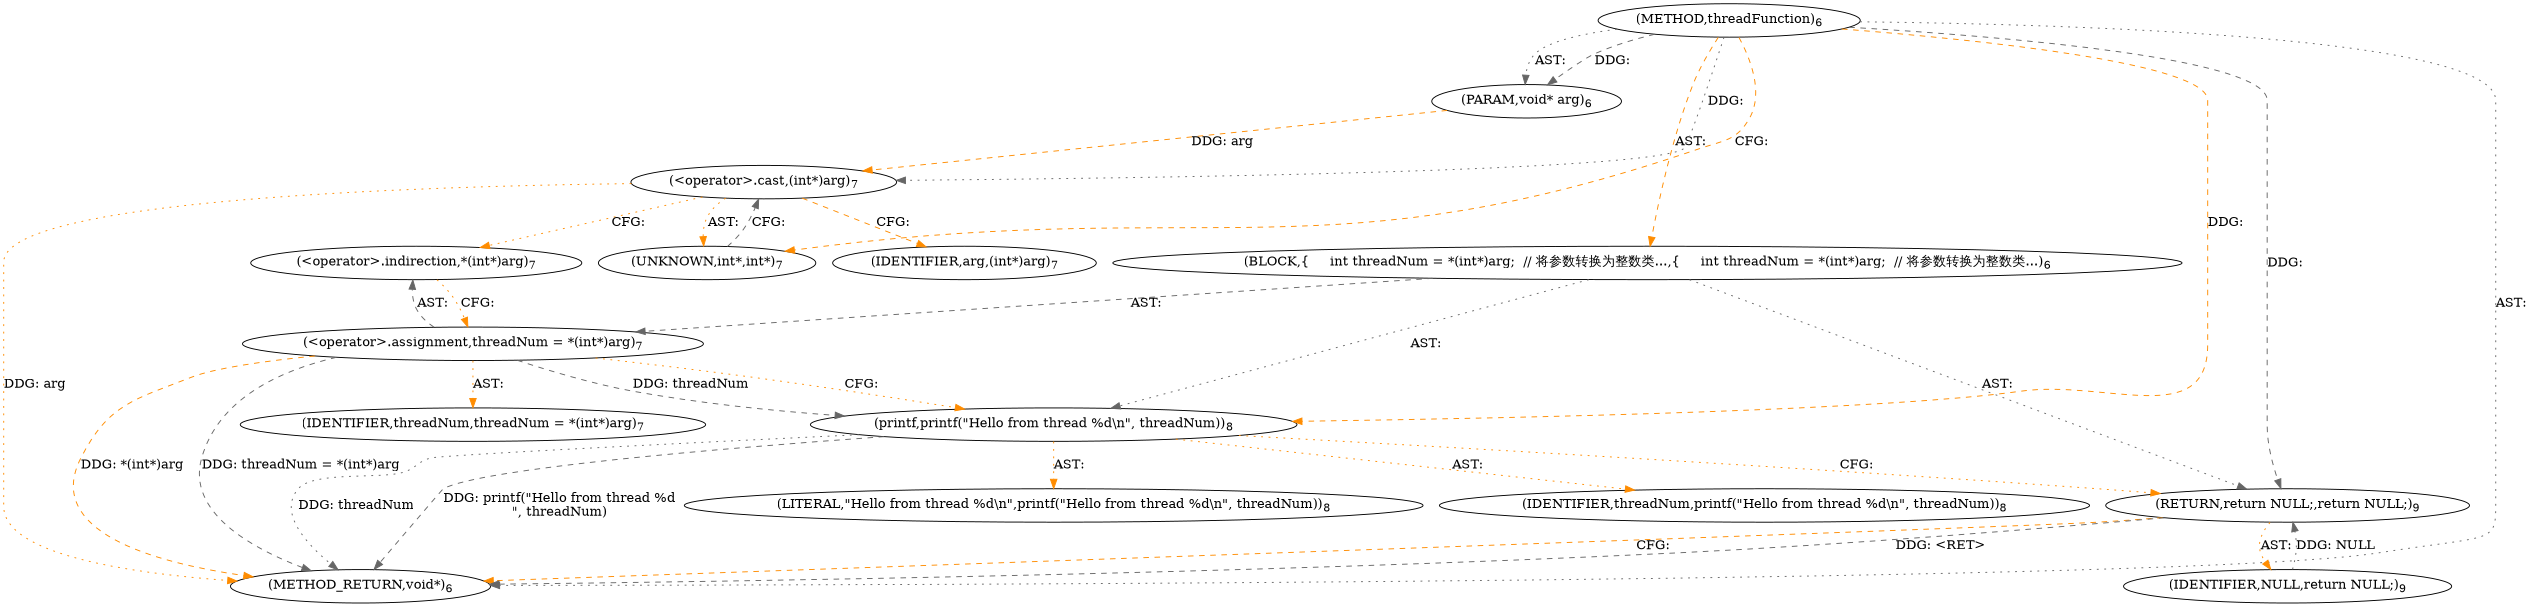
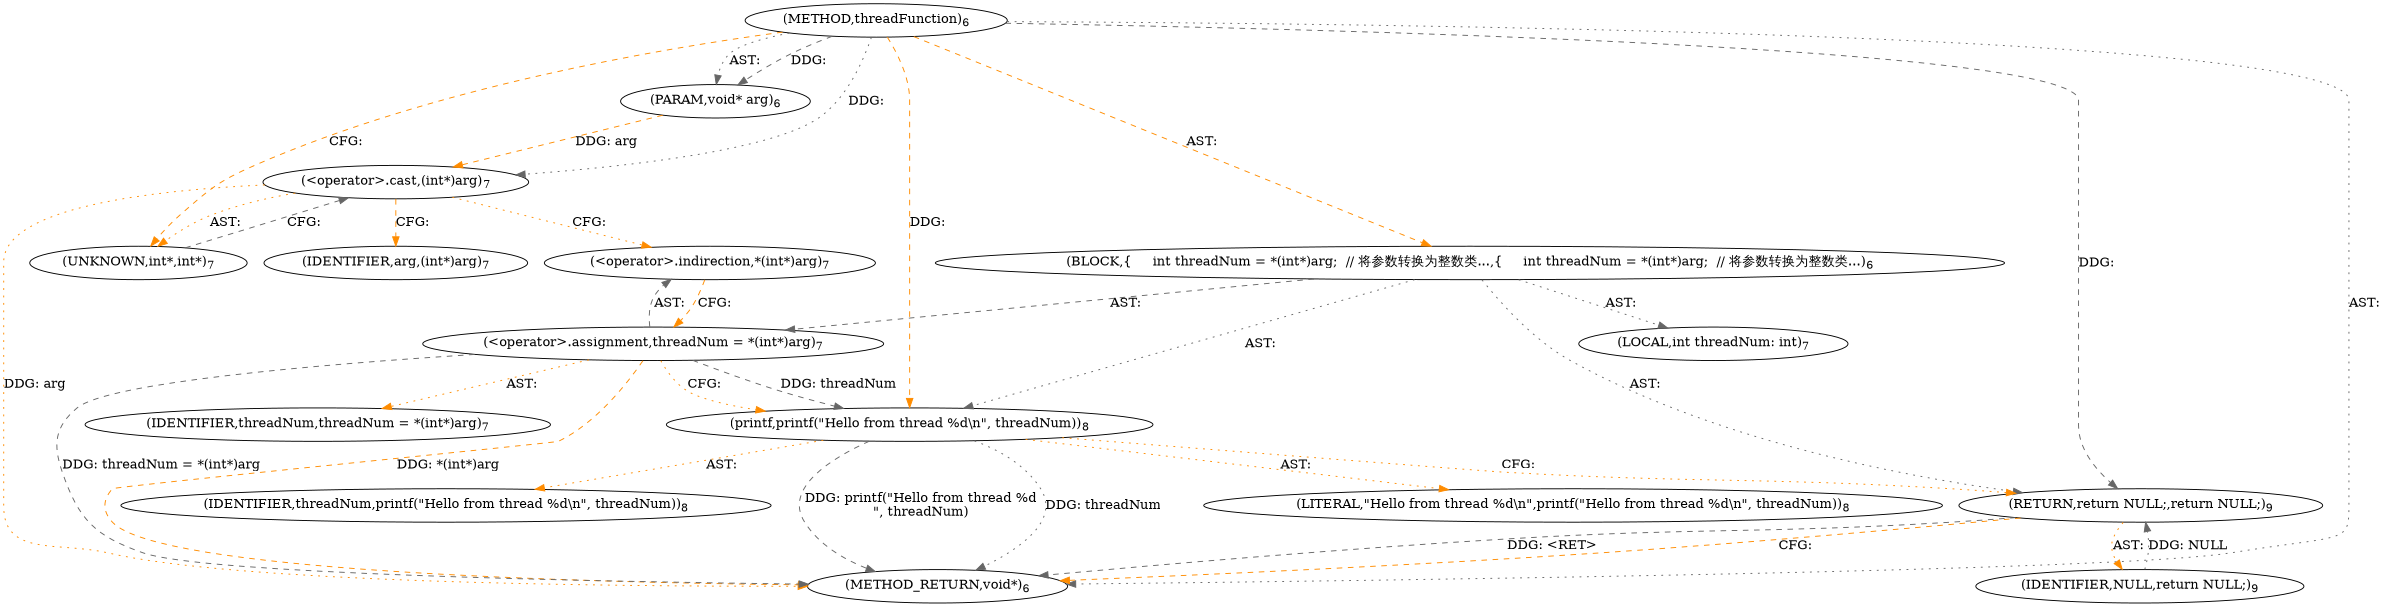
edge "(<operator>.indirection,*(int*)arg)" -> "(<operator>.assignment,threadNum = *(int*)arg)": style dotted -> dashed
node "(LOCAL,int threadNum: int)": added
